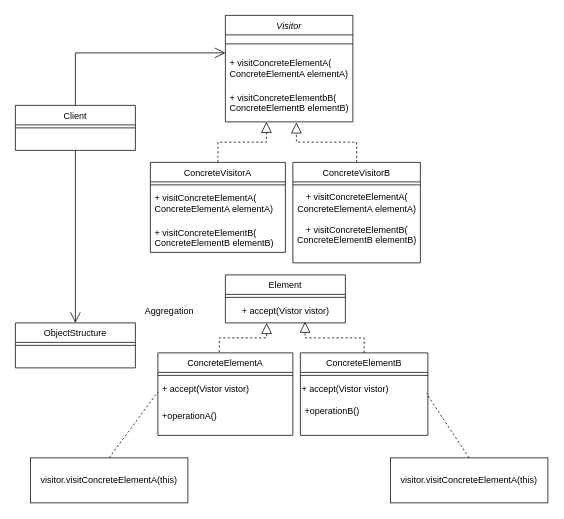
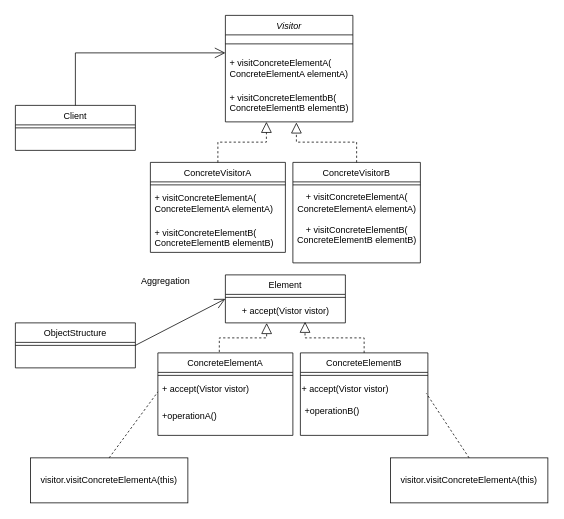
edge "Client" -> "ObjectStructure": removed
node "Aggregation": moved (169, 312) -> (165, 282)
edge "ObjectStructure" -> "Element": added
